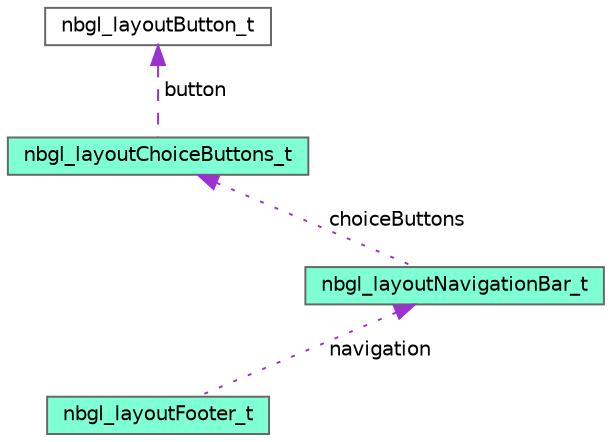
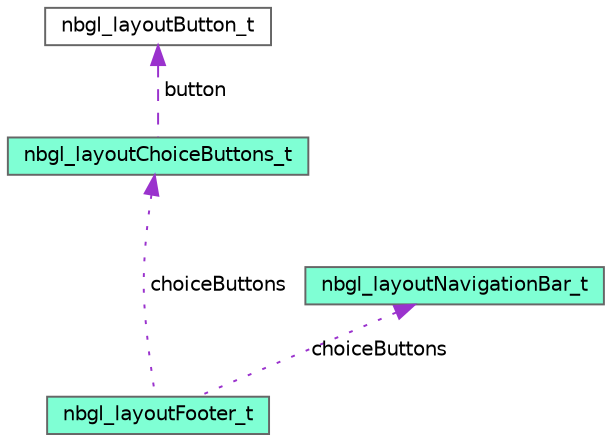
edge "nbgl_layoutNavigationBar_t" -> "nbgl_layoutChoiceButtons_t": now "nbgl_layoutFooter_t" -> "nbgl_layoutChoiceButtons_t"
edge "nbgl_layoutFooter_t" -> "nbgl_layoutNavigationBar_t": label " navigation" -> " choiceButtons"
